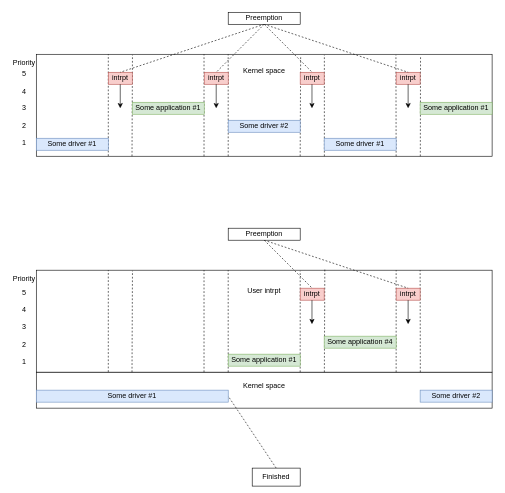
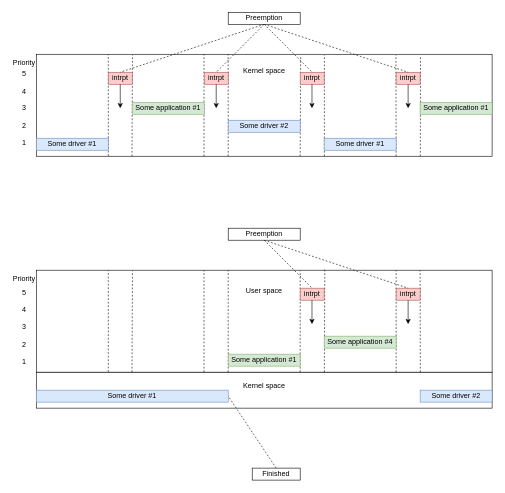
node "User intrpt": label "User intrpt" -> "User space"
node "Finished": size 48x18 -> 48x12
